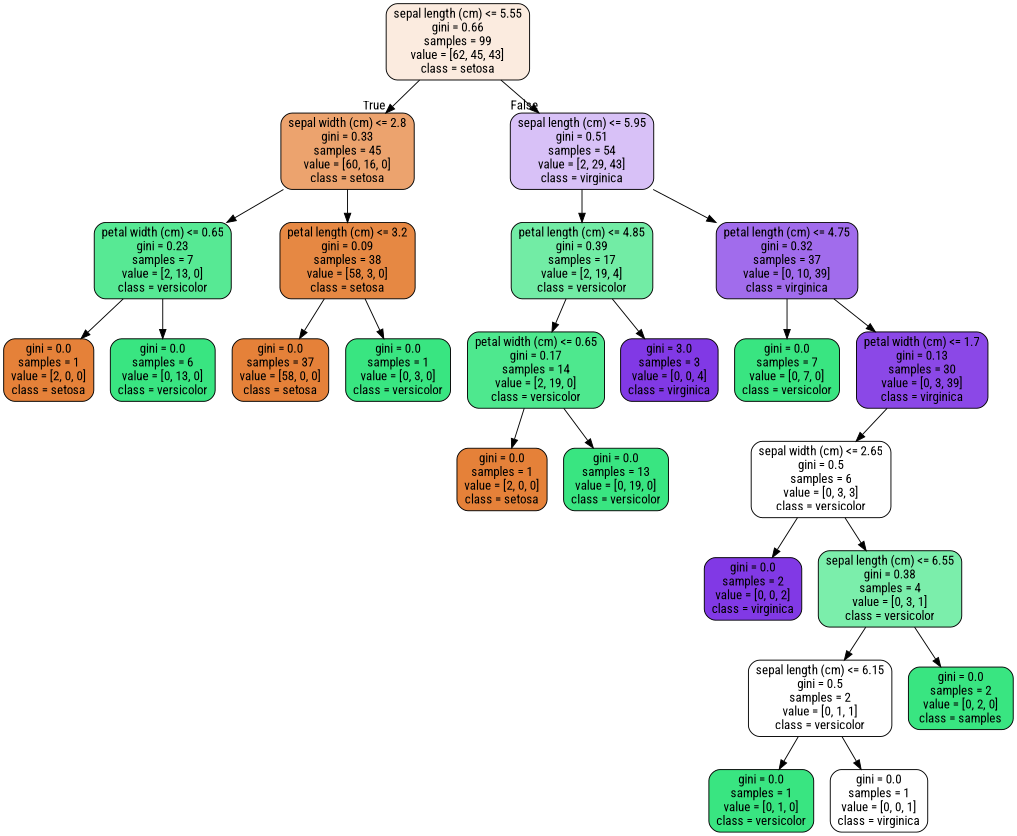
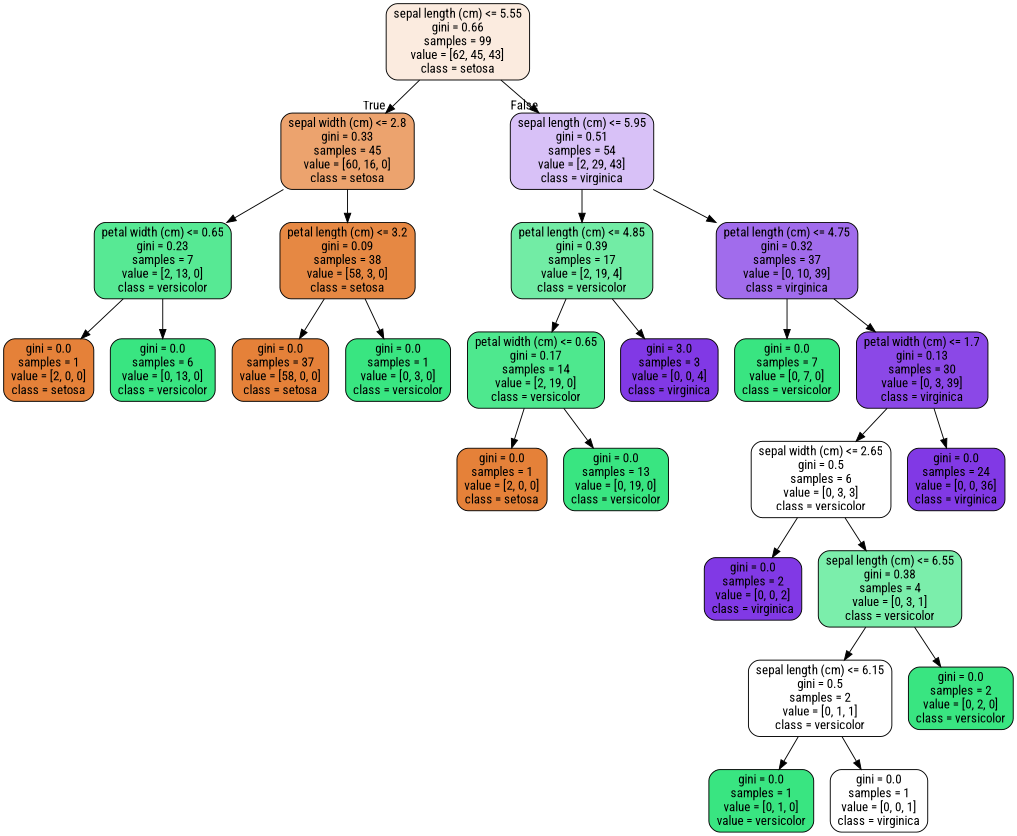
node "gini = 0.0 samples = 24 value = [0, 0, 36] class = virginica": added
node "gini = 0.0 samples = 2 value = [0, 2, 0] class = samples": label "gini = 0.0 samples = 2 value = [0, 2, 0] class = samples" -> "gini = 0.0 samples = 2 value = [0, 2, 0] class = versicolor"
node "gini = 0.0 samples = 1 value = [0, 1, 0] class = versicolor": label "gini = 0.0 samples = 1 value = [0, 1, 0] class = versicolor" -> "gini = 0.0 samples = 1 value = [0, 1, 0] value = versicolor"
